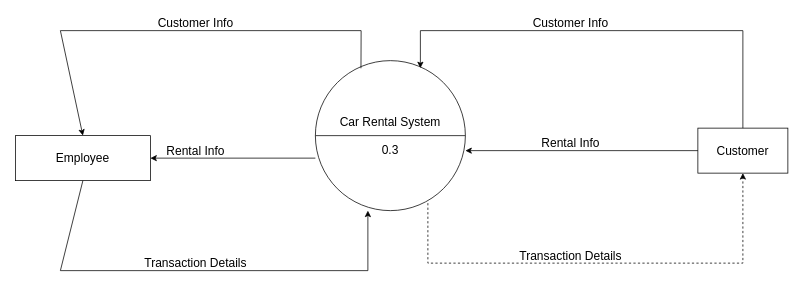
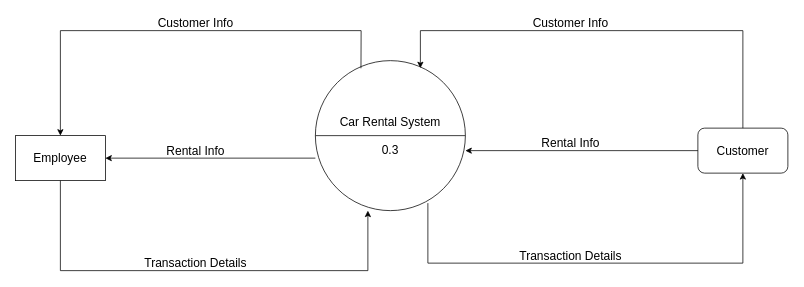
node "Customer": shape rectangle -> rounded rectangle
node "Employee": size 135x45 -> 90x45
edge "Car Rental System 0.3" -> "Customer": style dashed -> solid
